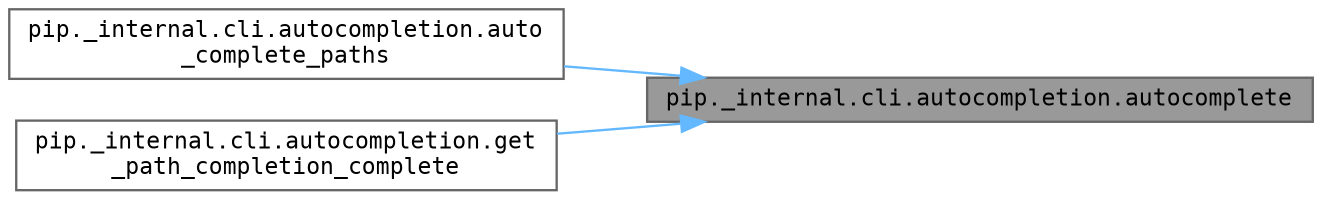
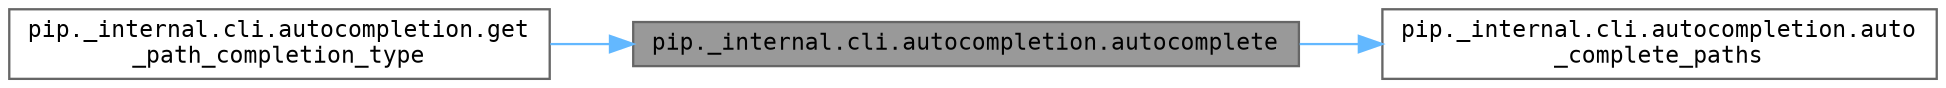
edge "pip._internal.cli.autocompletion.auto _complete_paths" -> "pip._internal.cli.autocompletion.autocomplete": reversed
node "pip._internal.cli.autocompletion.get _path_completion_complete": label "pip._internal.cli.autocompletion.get _path_completion_complete" -> "pip._internal.cli.autocompletion.get _path_completion_type"
